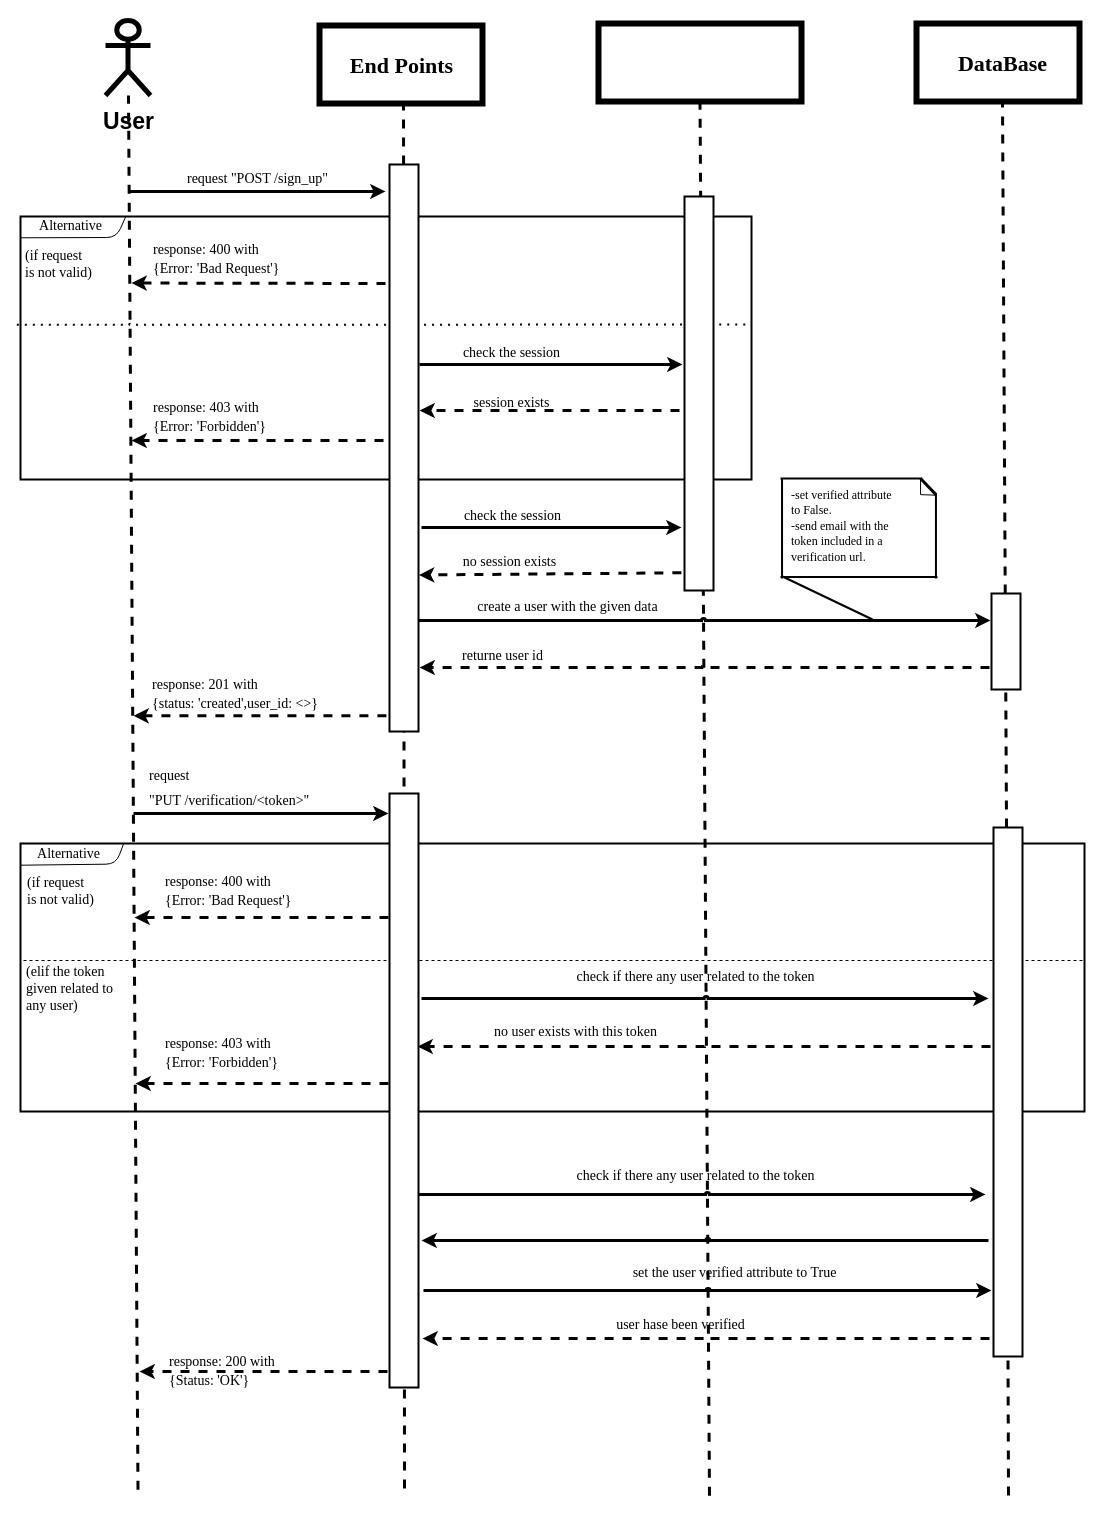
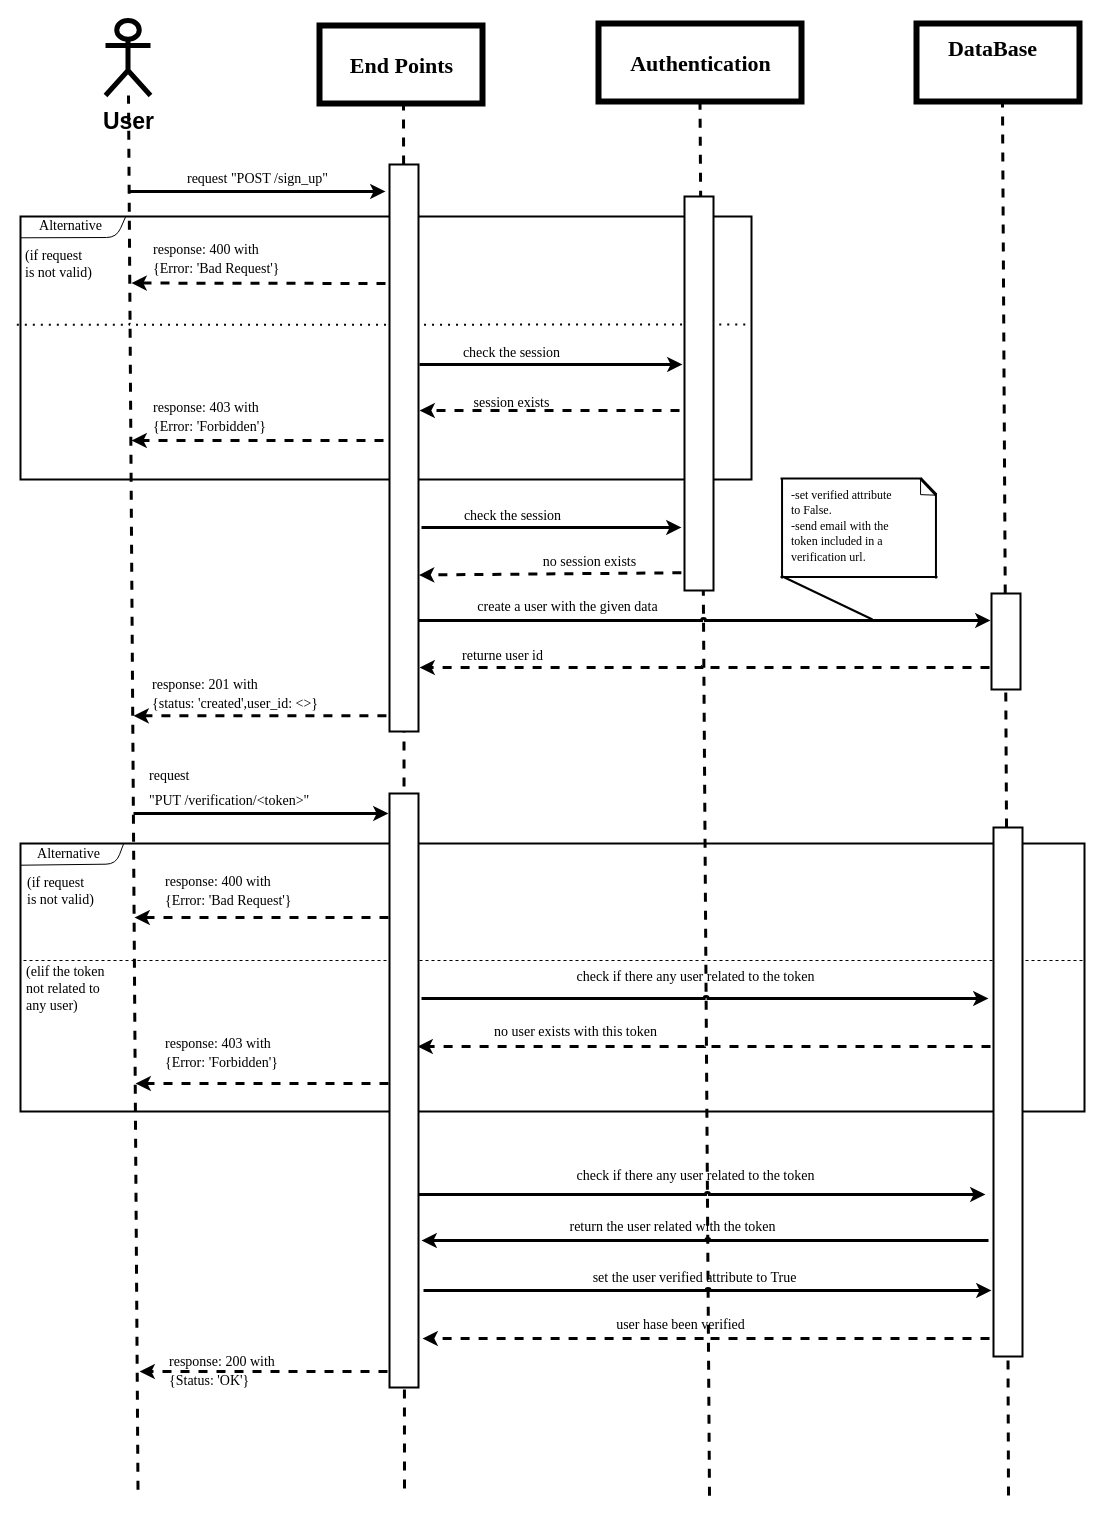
node "Authentication": added
node "DataBase": moved (1002, 63) -> (992, 48)
node "no session exists": moved (510, 560) -> (590, 560)
node "(elif the token given related to any user)": label "(elif the token given related to any user)" -> "(elif the token not related to any user)"
node "return the user related with the token": added
node "set the user verified attribute to True": moved (734, 1270) -> (694, 1275)
